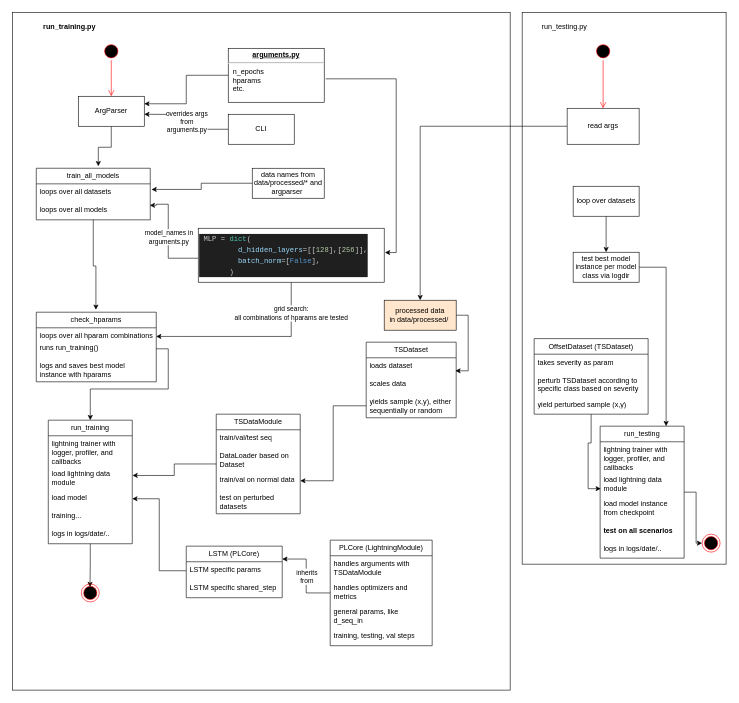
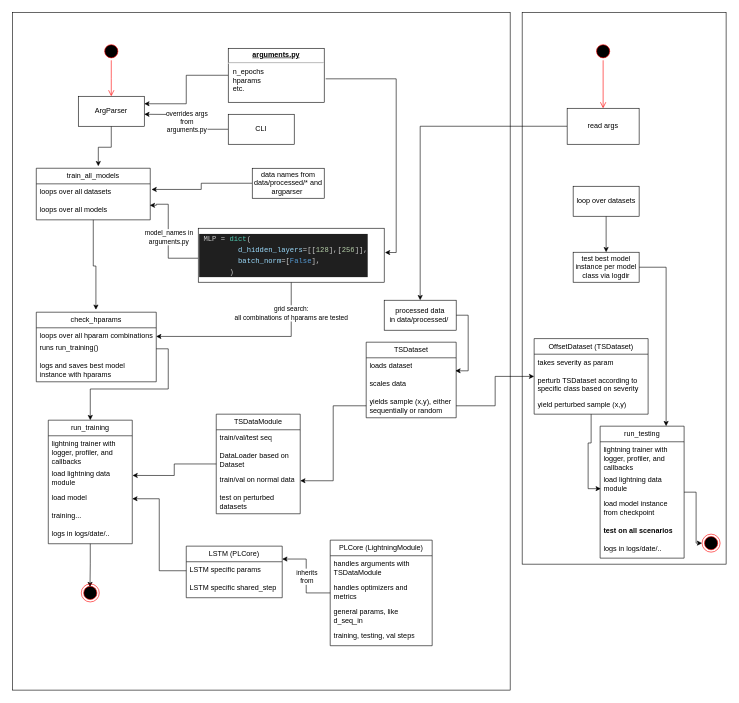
node "run_training.py": removed
node "run_testing.py": removed
node "processed data in data/processed/": fillcolor #ffe6cc -> #ffffff
edge "yields sample (x,y), either sequentially or random" -> "OffsetDataset (TSDataset)": added
